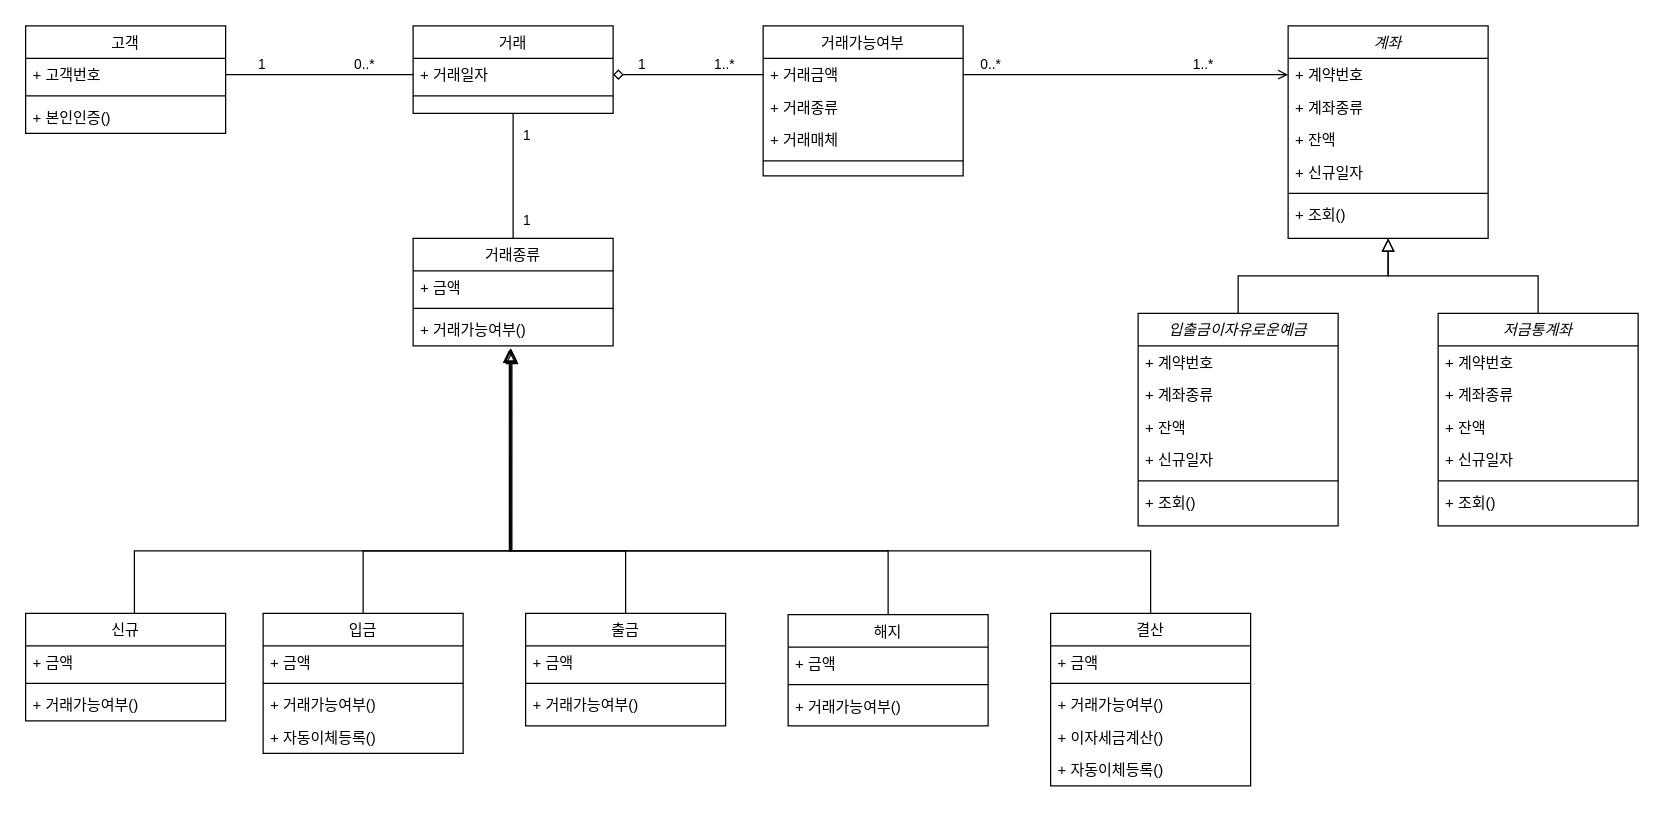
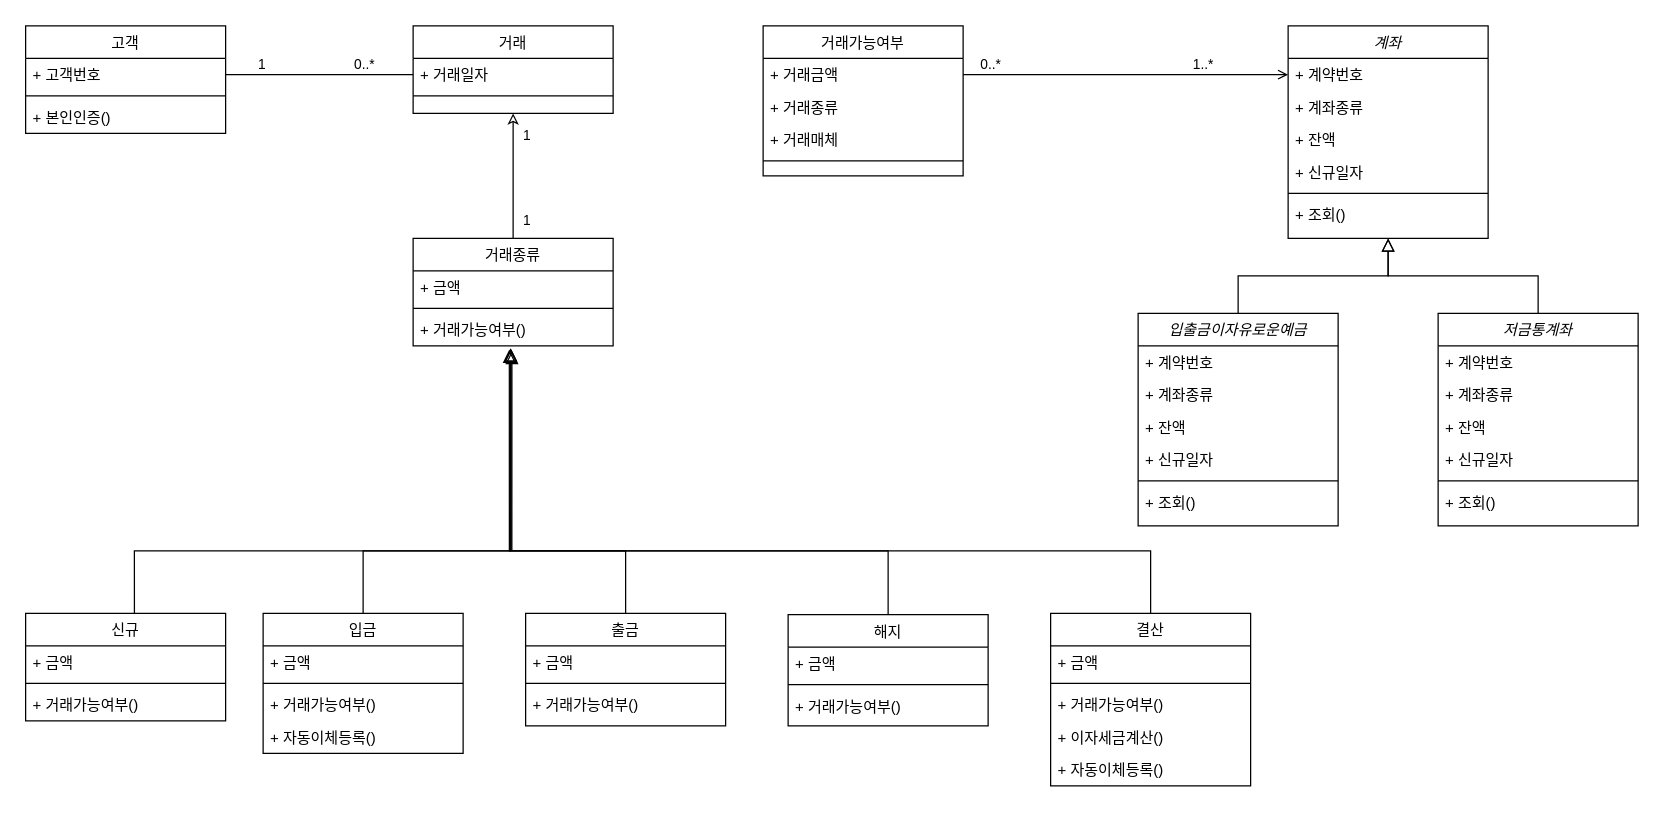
edge "+ 거래금액" -> "+ 거래일자": removed, labels "1..*", "1"
edge "거래" -- "거래종류": arrowhead none -> classic
